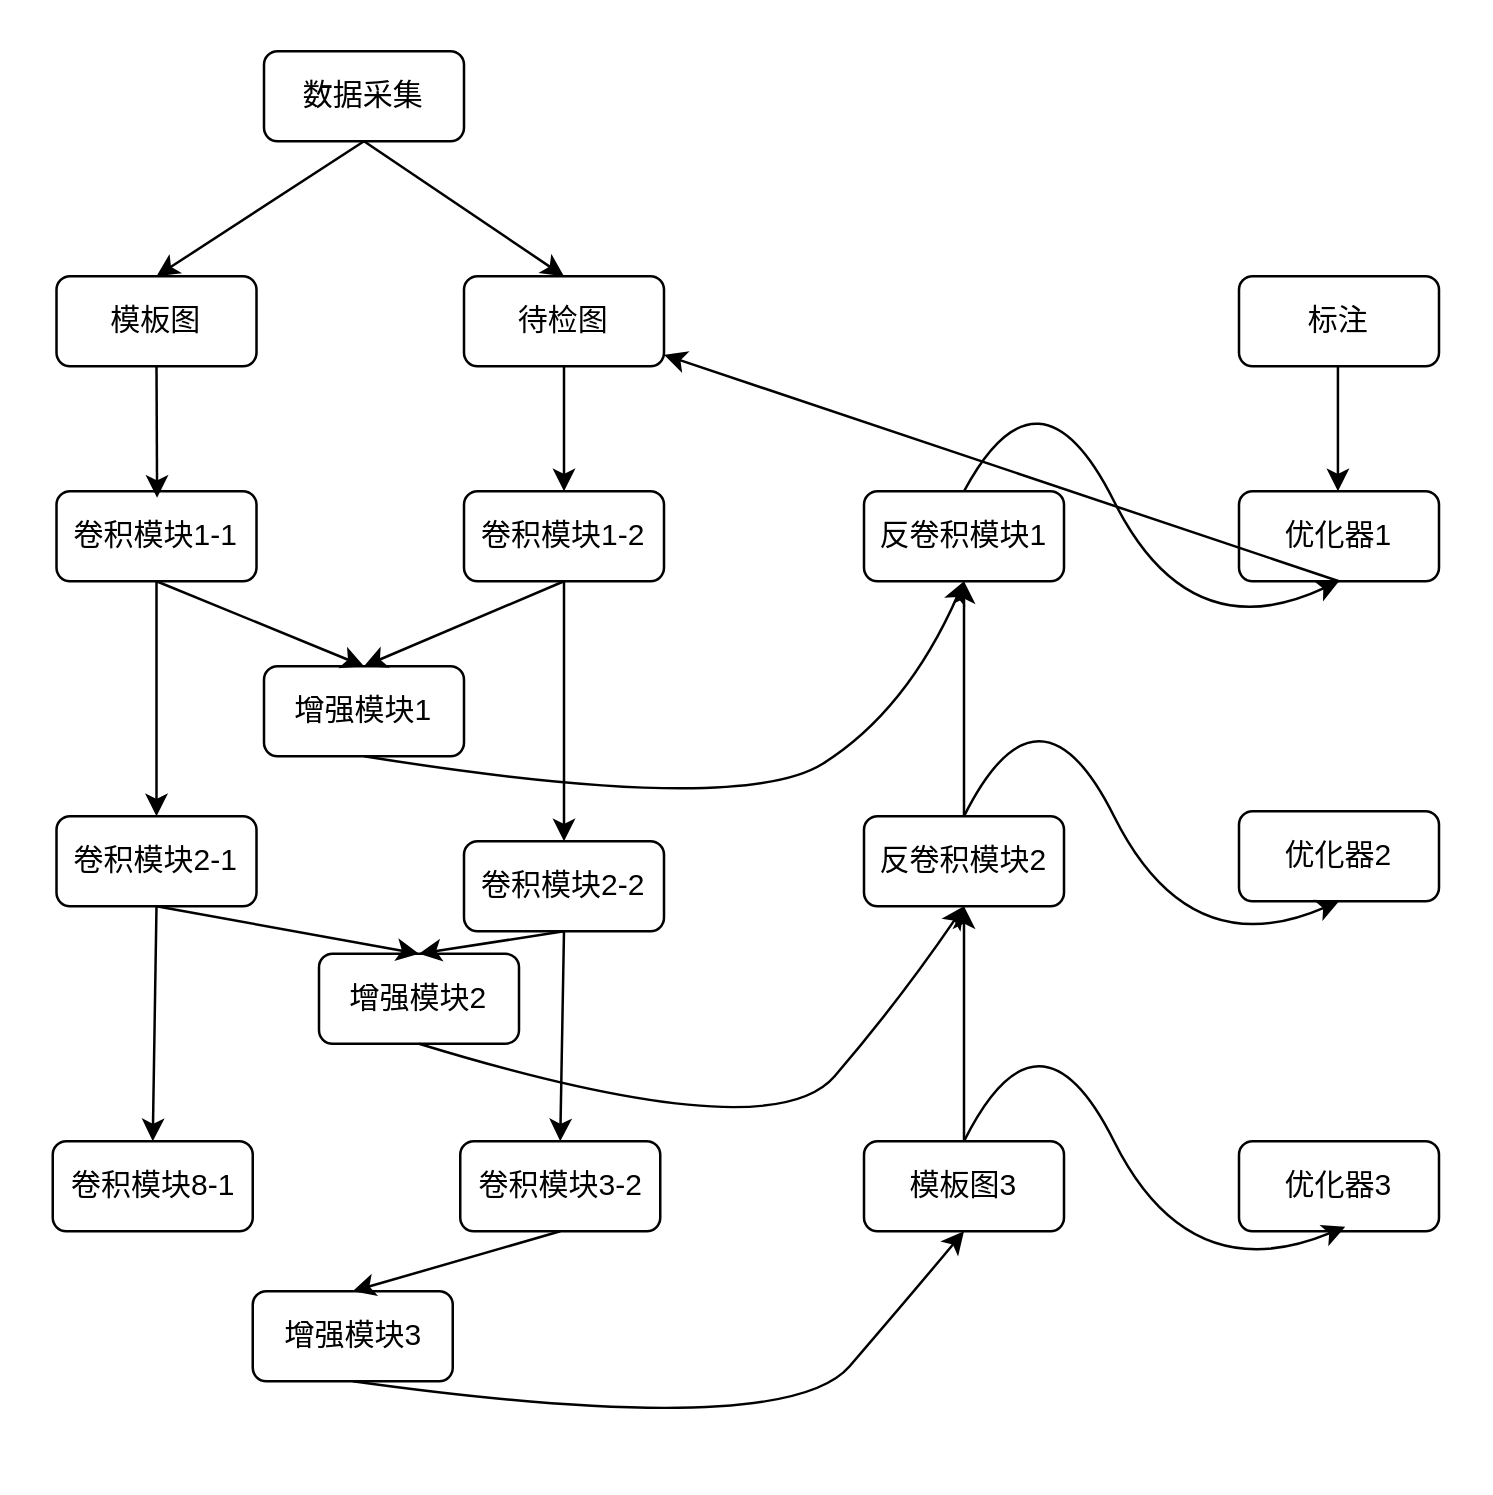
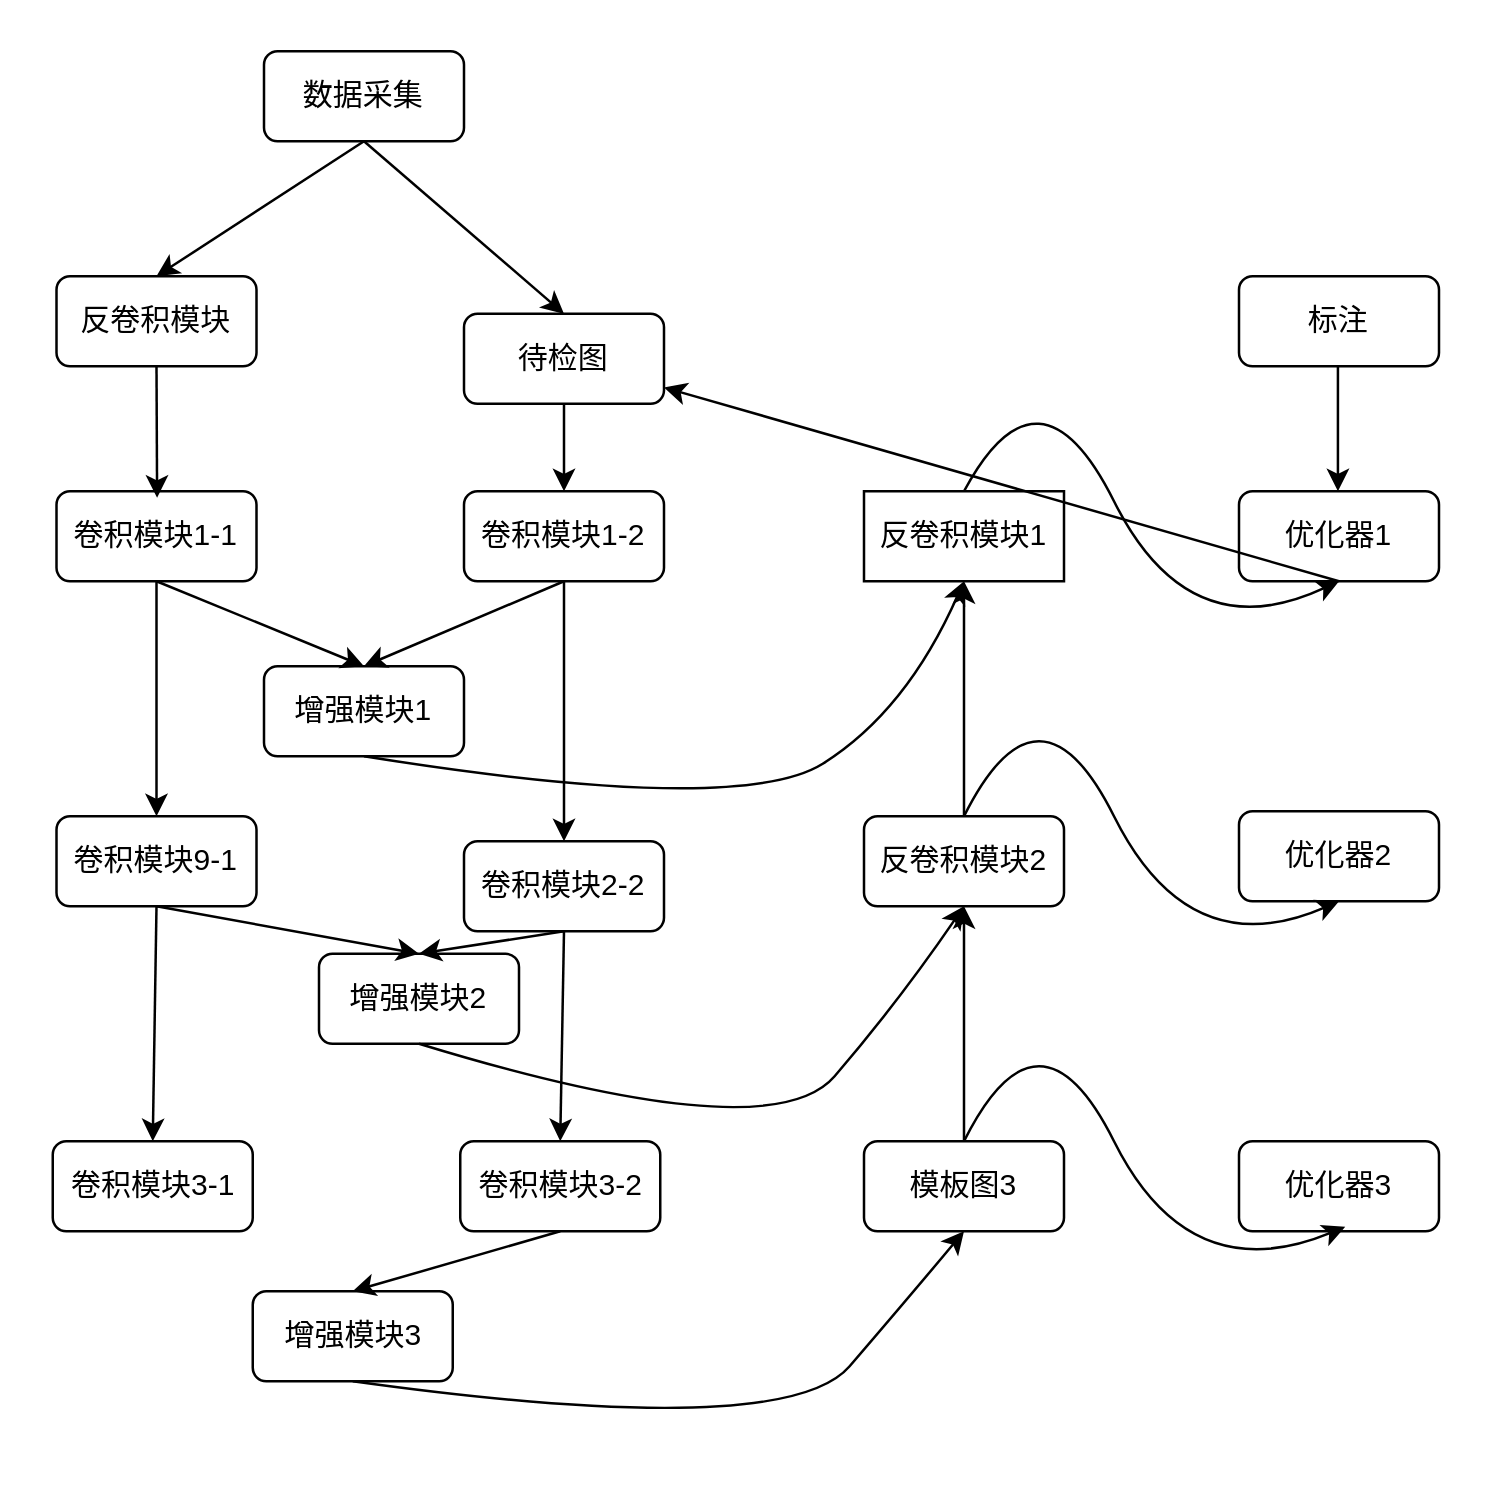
node "模板图": label "模板图" -> "反卷积模块"
node "待检图": moved (564, 321) -> (564, 359)
node "反卷积模块1": shape rounded rectangle -> rectangle
node "卷积模块2-1": label "卷积模块2-1" -> "卷积模块9-1"
node "卷积模块8-1": label "卷积模块8-1" -> "卷积模块3-1"
